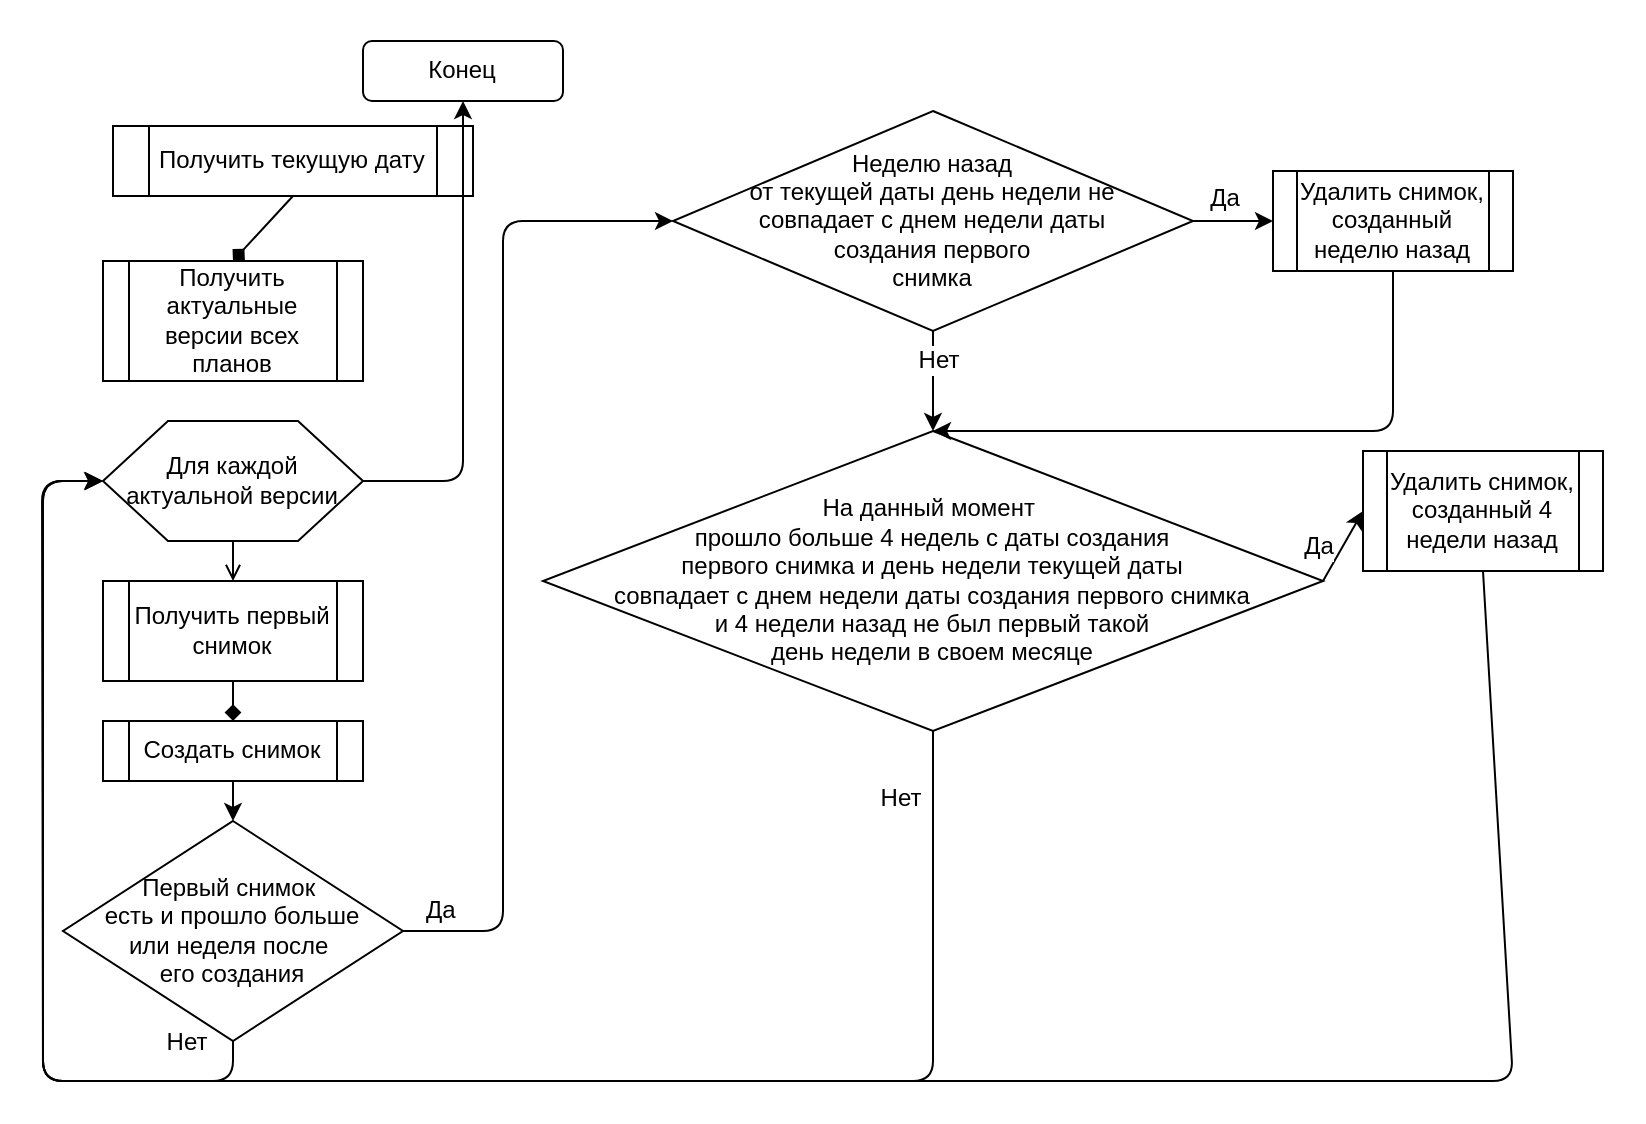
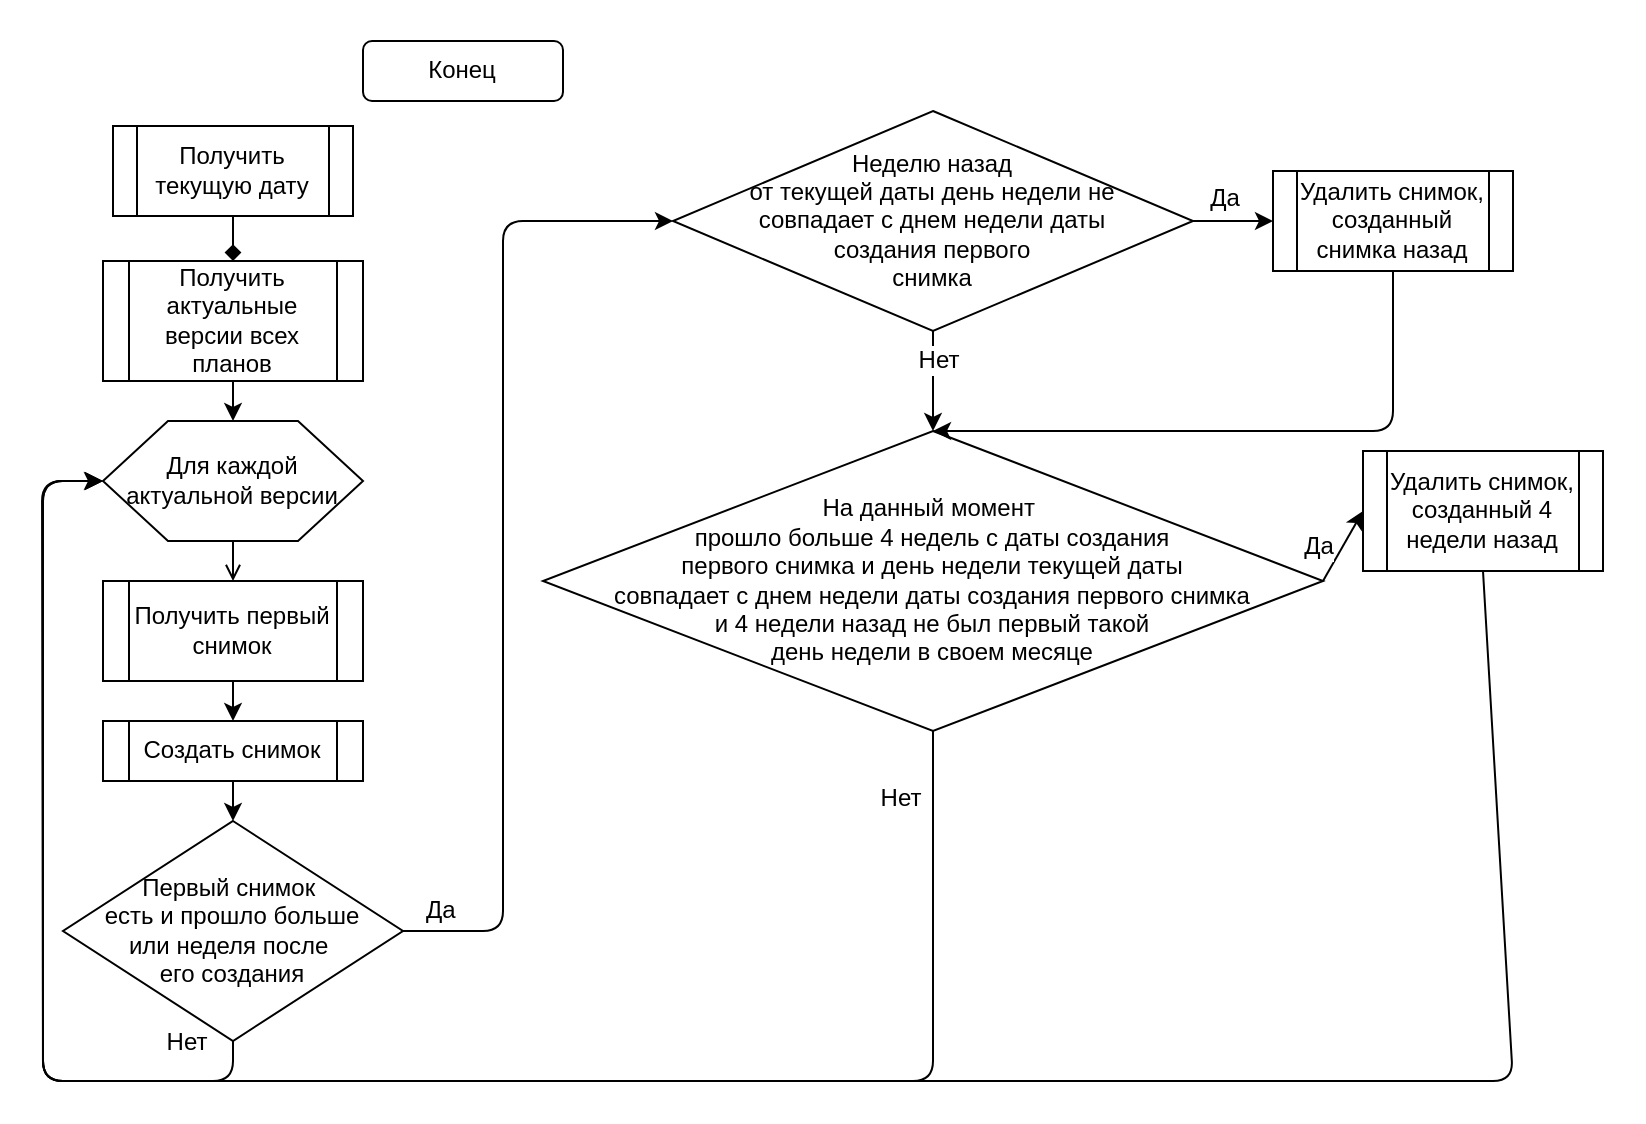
node "Получить текущую дату": size 360x70 -> 240x90
node "Удалить снимок, созданный неделю назад": label "Удалить снимок, созданный неделю назад" -> "Удалить снимок, созданный снимка назад"
edge "Для каждой актуальной версии" -> "Конец": removed
edge "Получить актуальные версии всех планов" -> "Для каждой актуальной версии": added
edge "Получить первый снимок" -> "Создать снимок": arrowhead diamond -> classic
